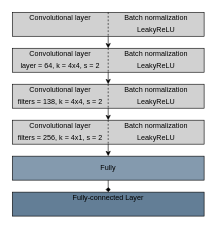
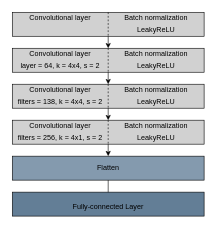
node "Fully": label "Fully" -> "Flatten"
node "Fully-connected Layer": moved (108, 198) -> (108, 207)
